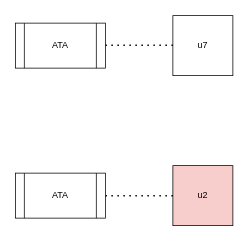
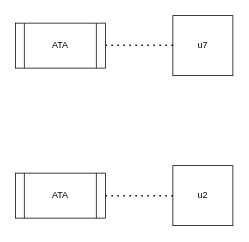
node "u2": fillcolor #f8cecc -> #ffffff
